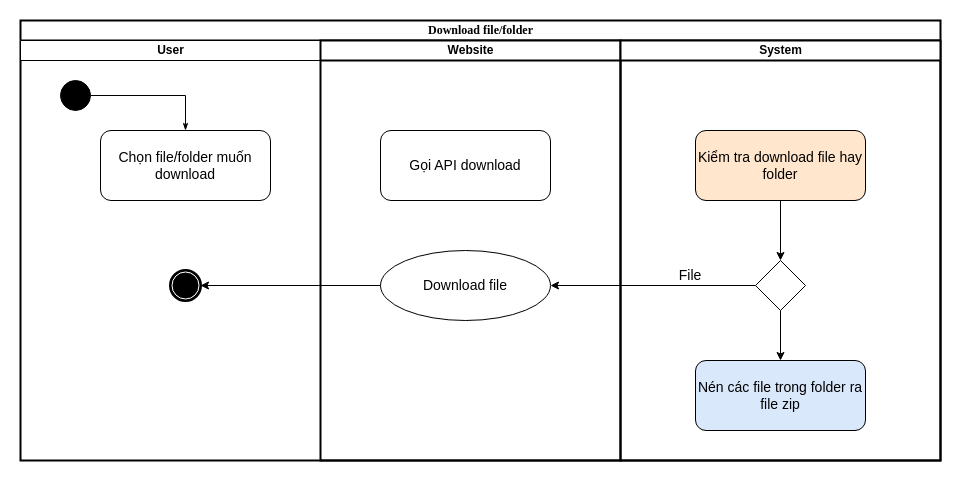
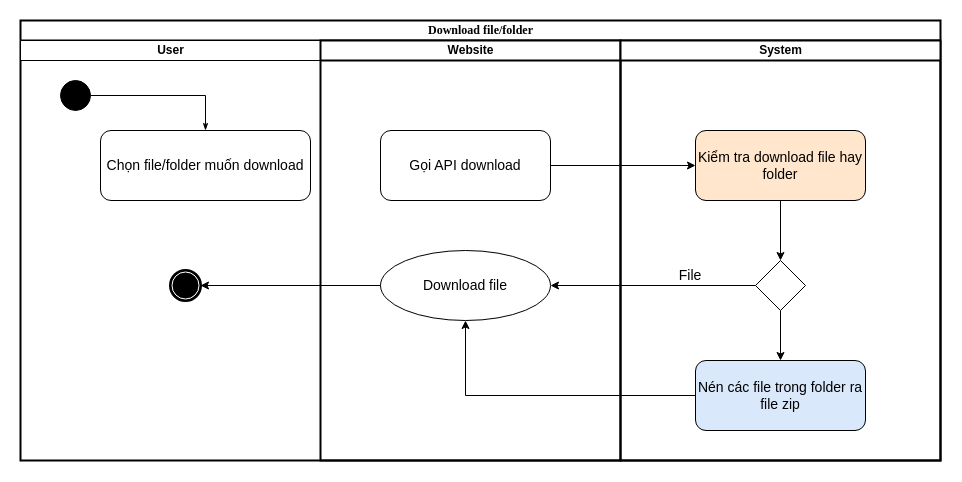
node "Chọn file/folder muốn download": size 170x70 -> 210x70
edge "Gọi API download" -> "Kiểm tra download file hay folder": added
edge "Nén các file trong folder ra file zip" -> "Download file": added
